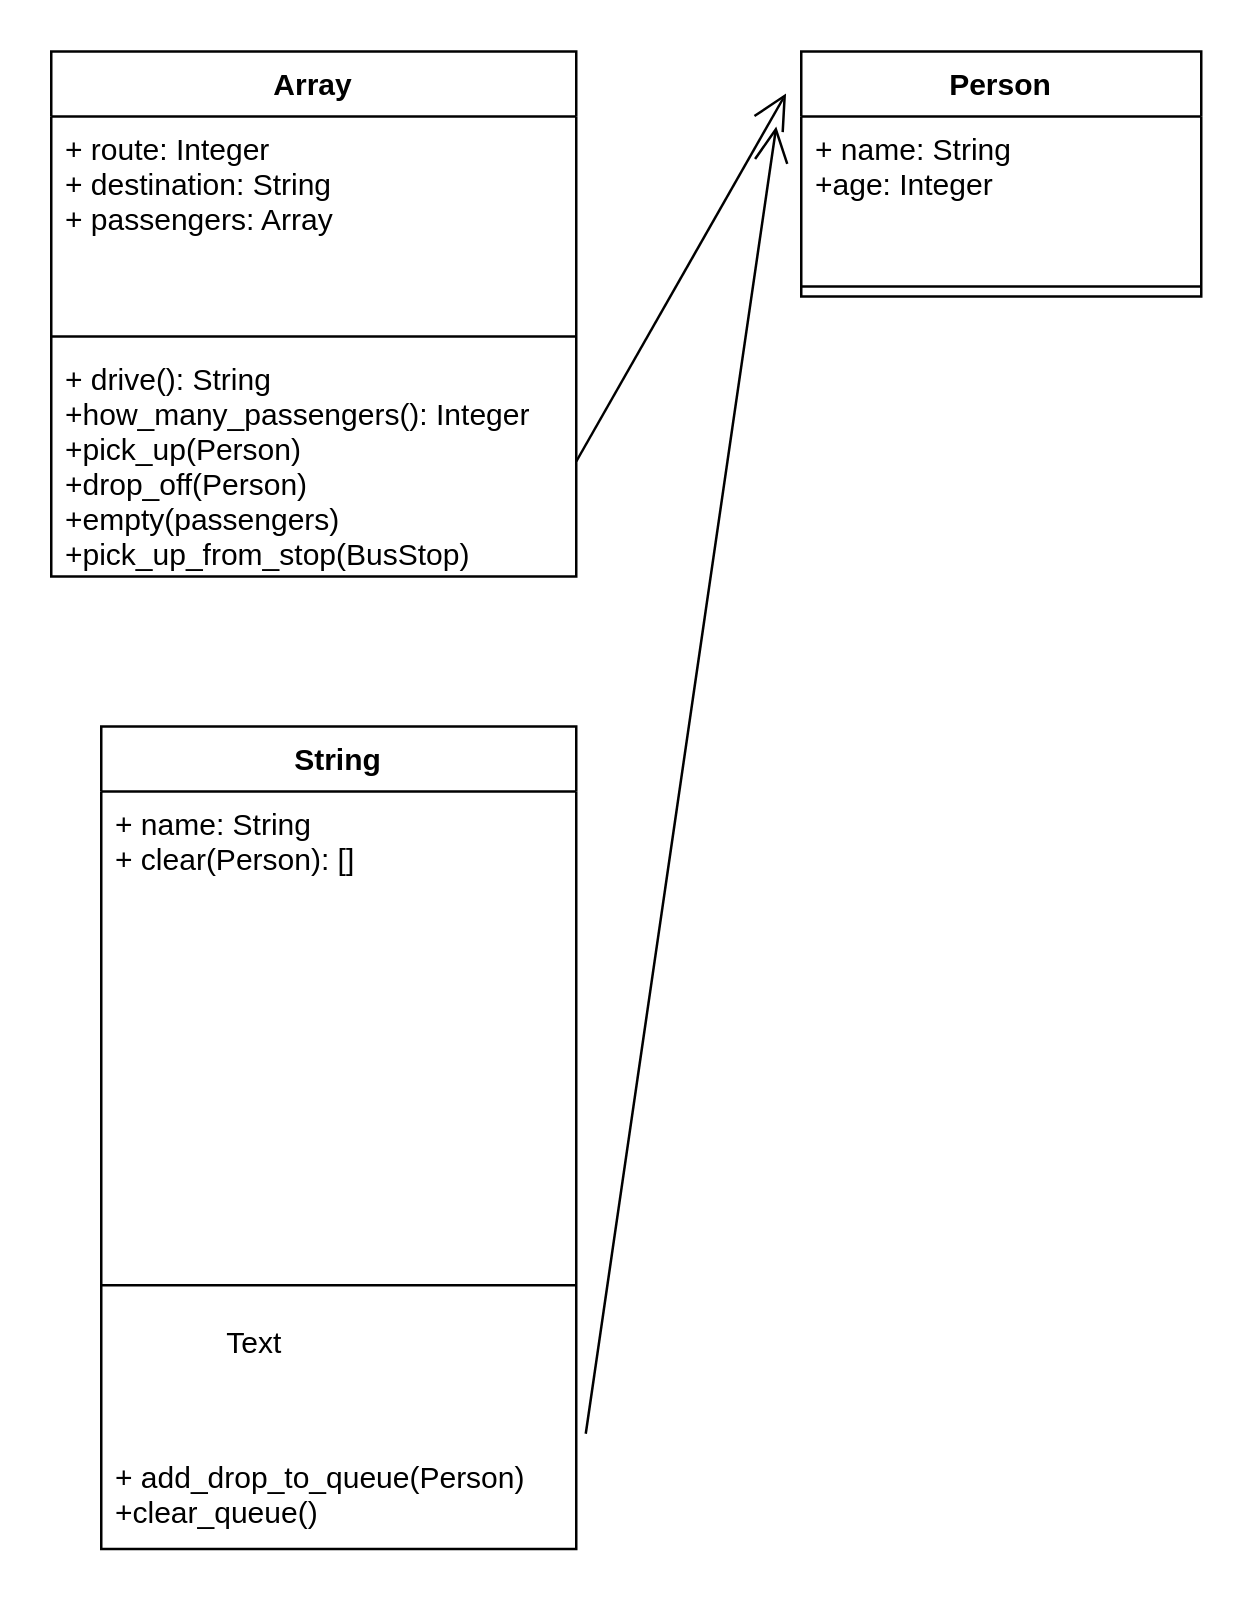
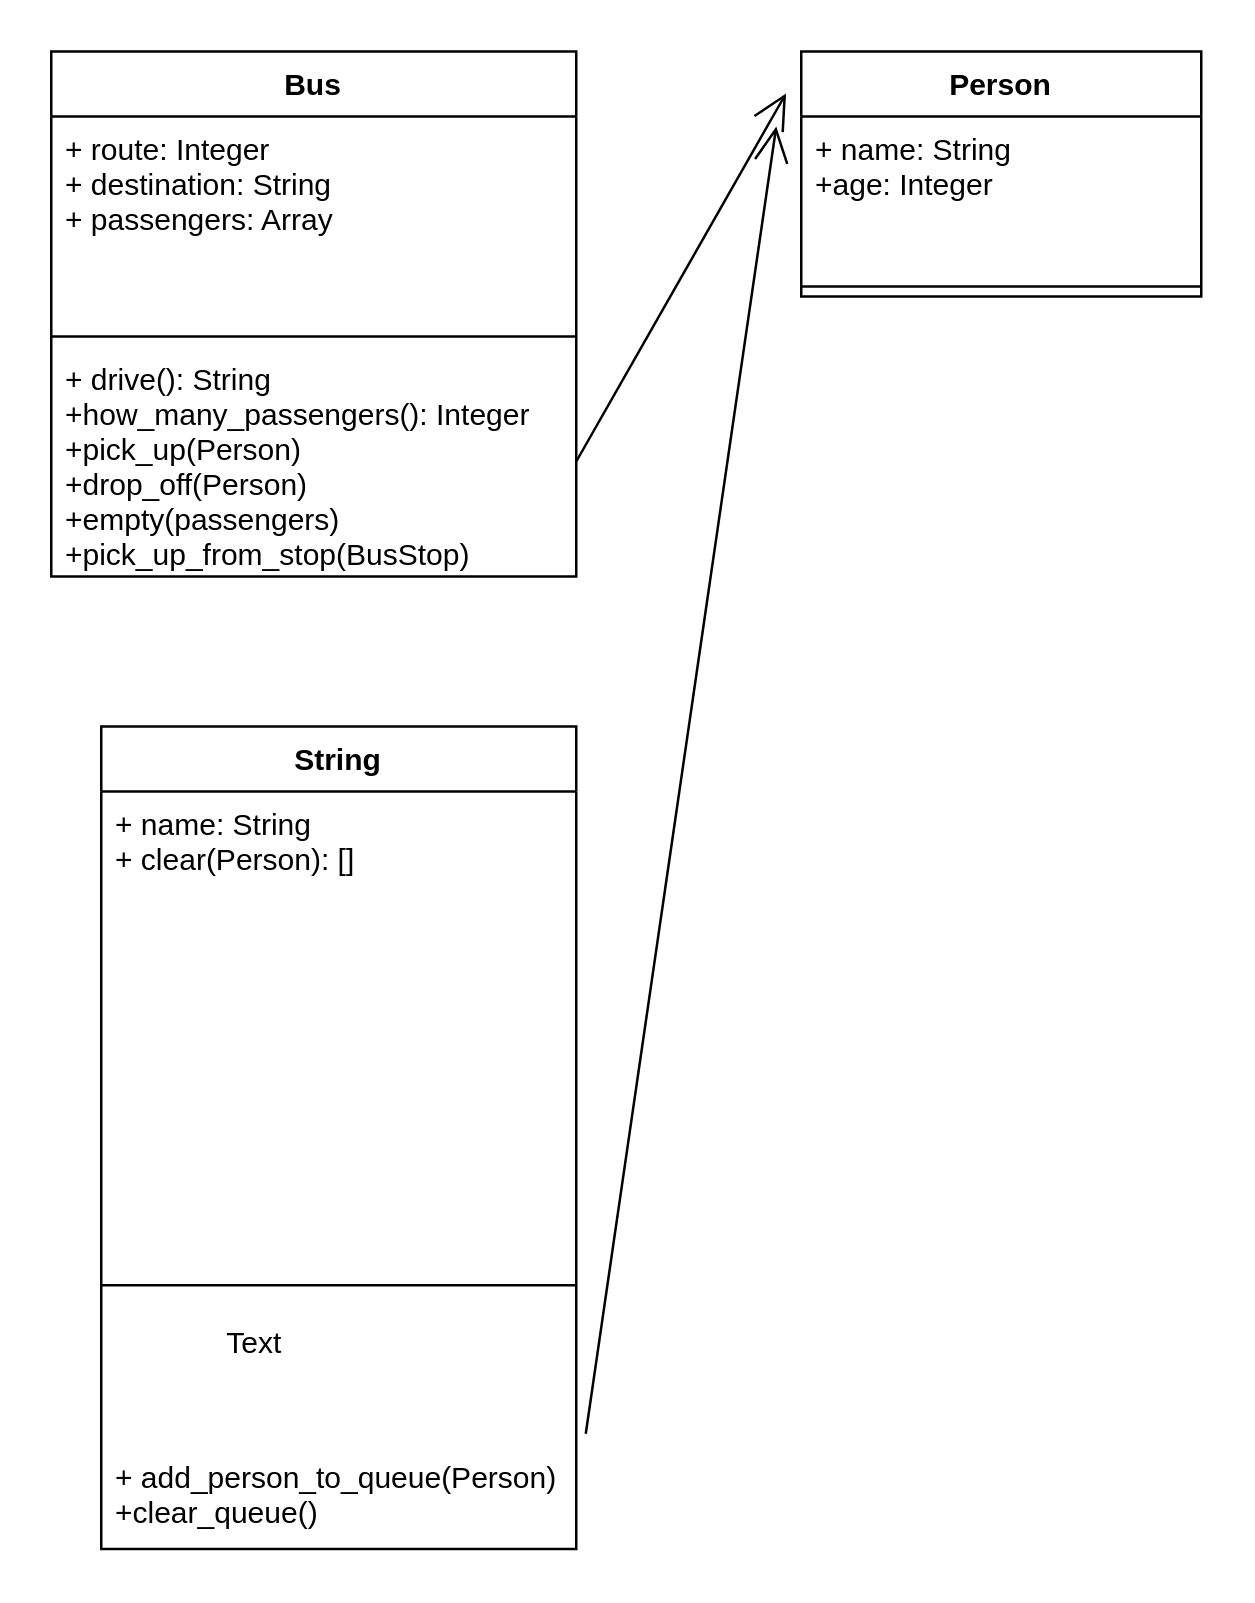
node "Array": label "Array" -> "Bus"
node "+ add_drop_to_queue(Person) +clear_queue()": label "+ add_drop_to_queue(Person) +clear_queue()" -> "+ add_person_to_queue(Person) +clear_queue()"
